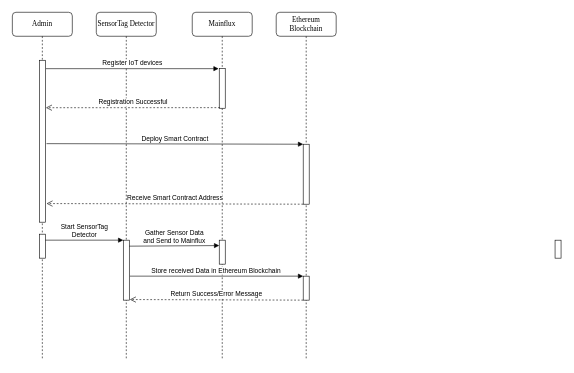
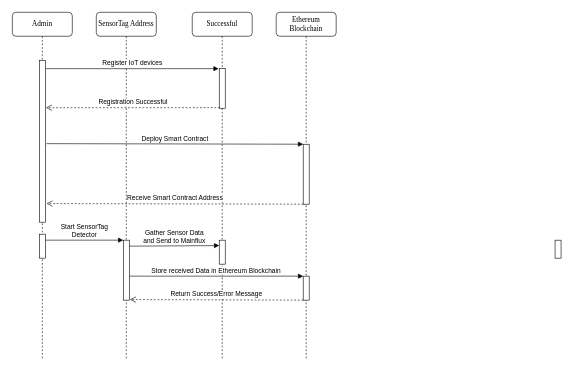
node "SensorTag Detector": label "SensorTag Detector" -> "SensorTag Address"
node "Mainflux": label "Mainflux" -> "Successful"
